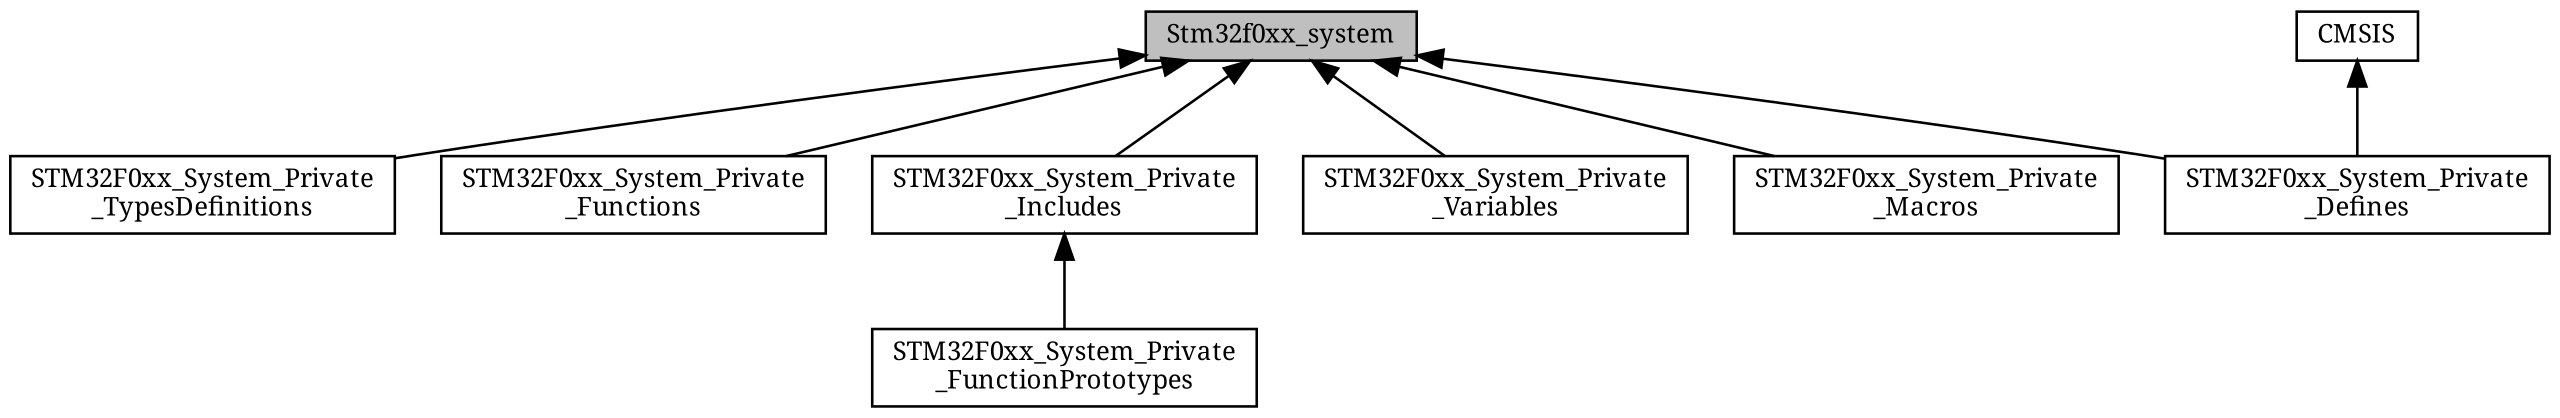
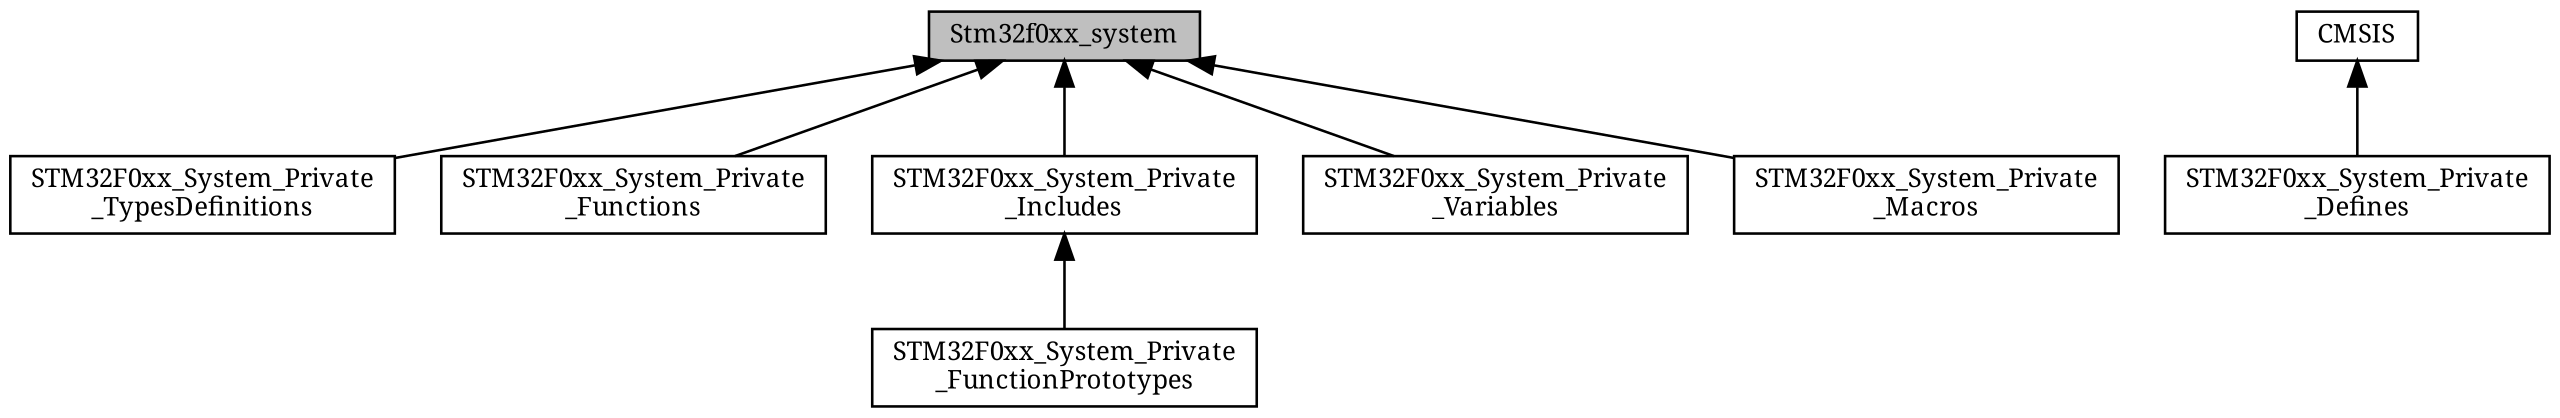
edge "STM32F0xx_System_Private _Defines" -> "Stm32f0xx_system": removed
